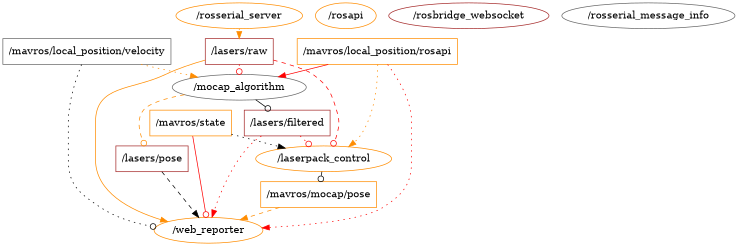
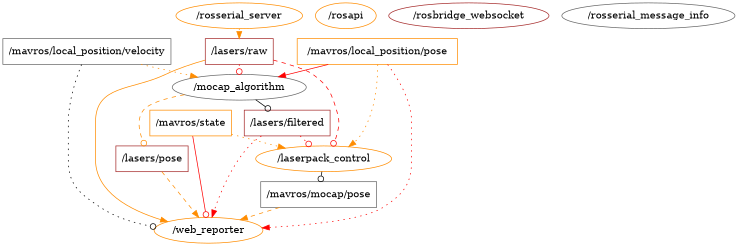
node "/mavros/local_position/rosapi": label "/mavros/local_position/rosapi" -> "/mavros/local_position/pose"
edge "/mavros/state" -> "/laserpack_control": color black -> darkorange
edge "/lasers/pose" -> "/web_reporter": color black -> darkorange
node "/mavros/mocap/pose": color darkorange -> gray40
